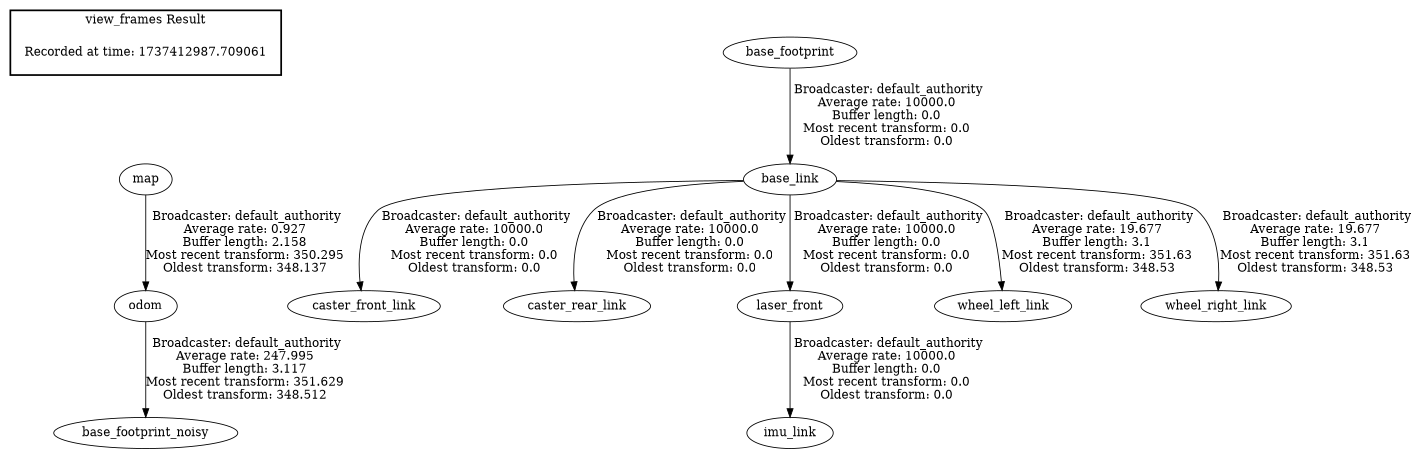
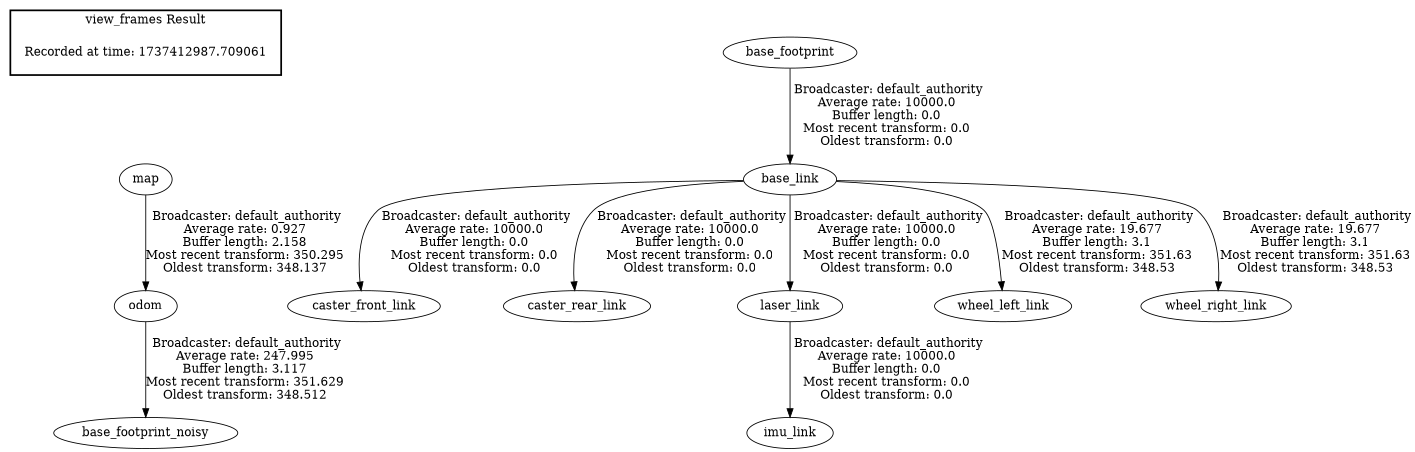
node "laser_front": label "laser_front" -> "laser_link"
